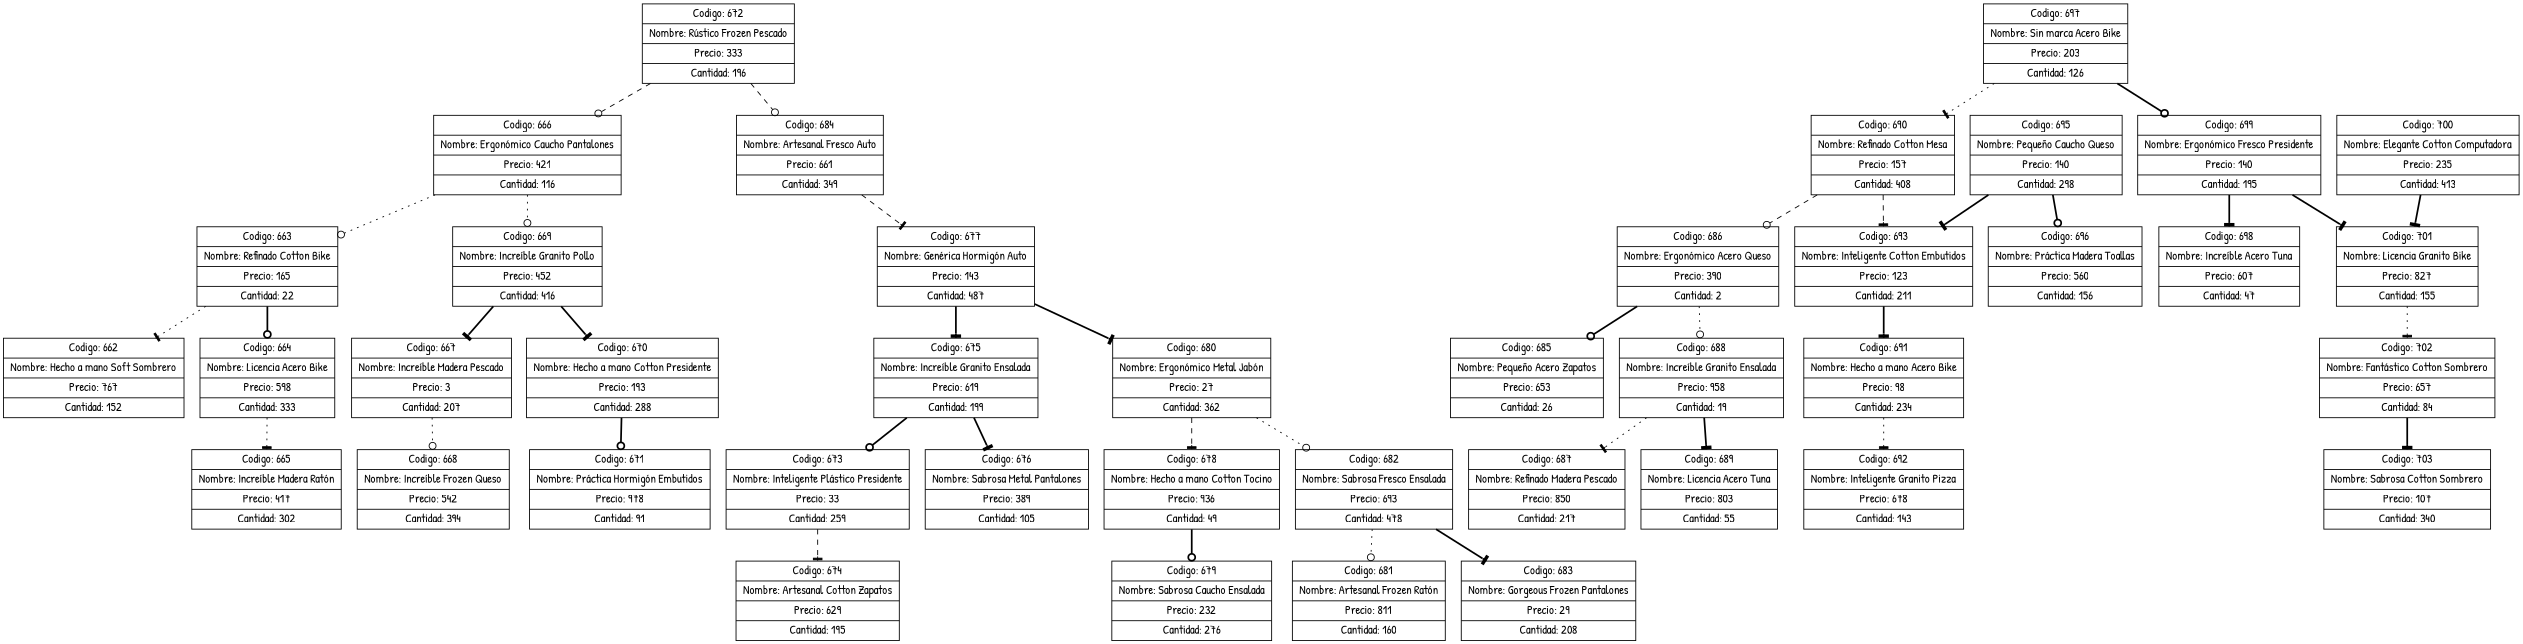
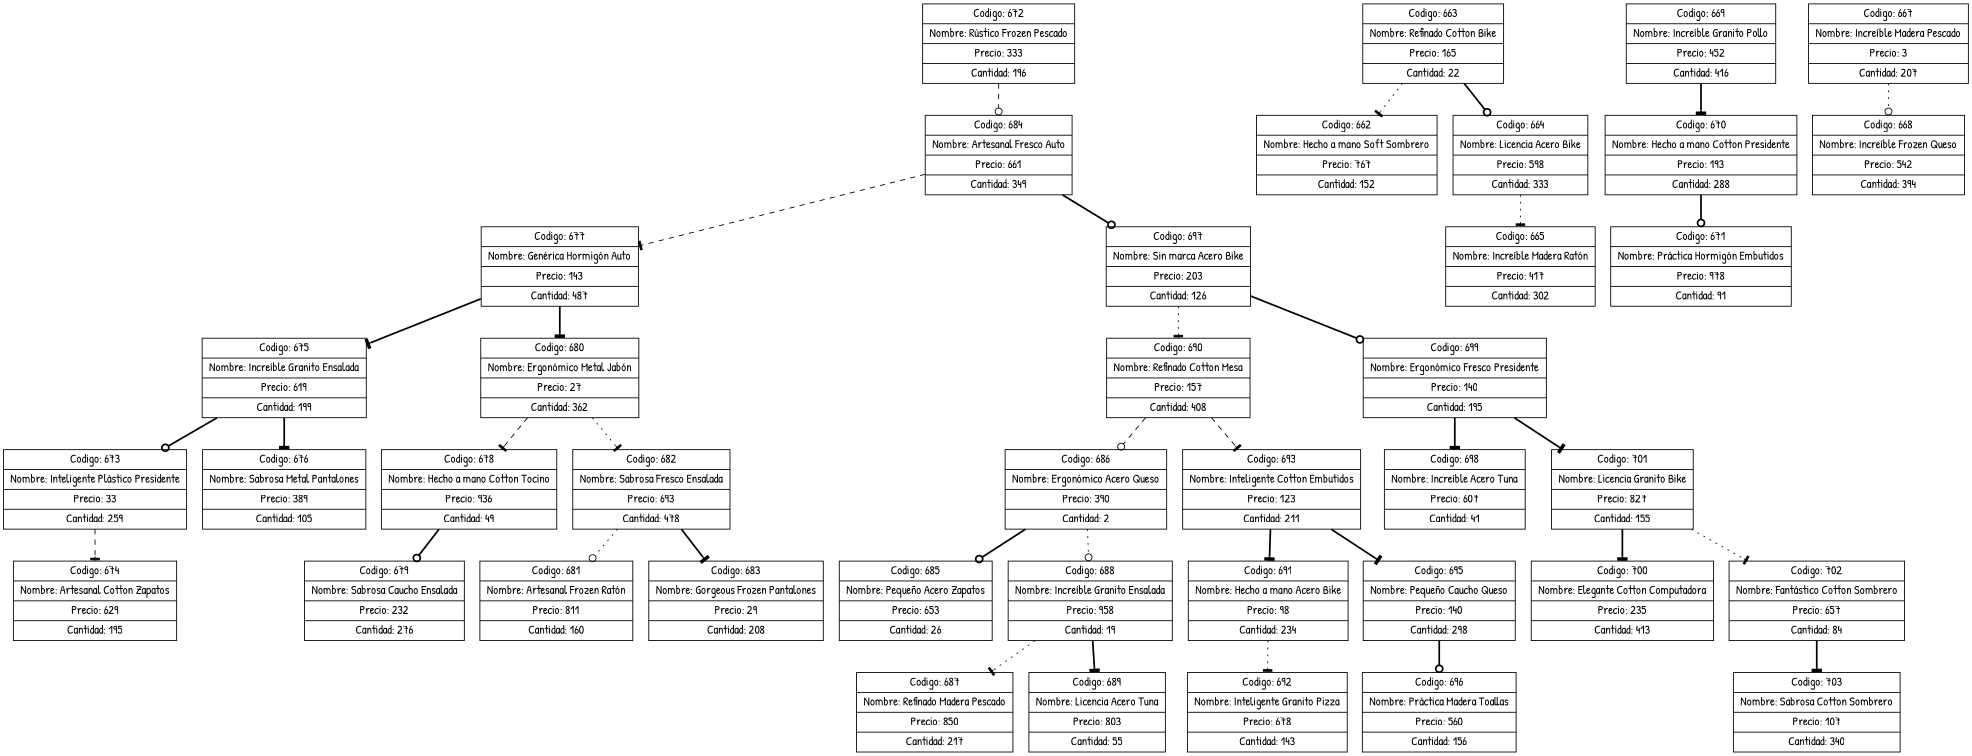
node "Codigo: 666": removed
edge "Codigo: 700" -> "Codigo: 701": reversed
edge "Codigo: 684" -> "Codigo: 697": added
edge "Codigo: 695" -> "Codigo: 693": reversed
node "Codigo: 698": text "Cantidad: 47" -> "Cantidad: 41"
edge "Codigo: 669" -> "Codigo: 667": removed
edge "Codigo: 680" -> "Codigo: 682": arrowhead odot -> tee
